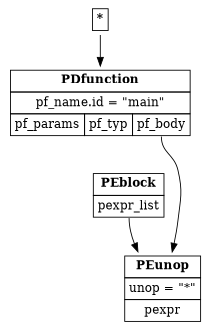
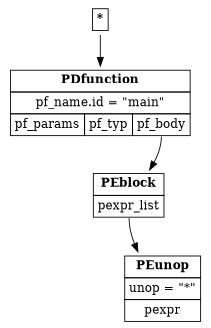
edge "PDfunction" -> "PEunop": now "PDfunction" -> "PEblock"
